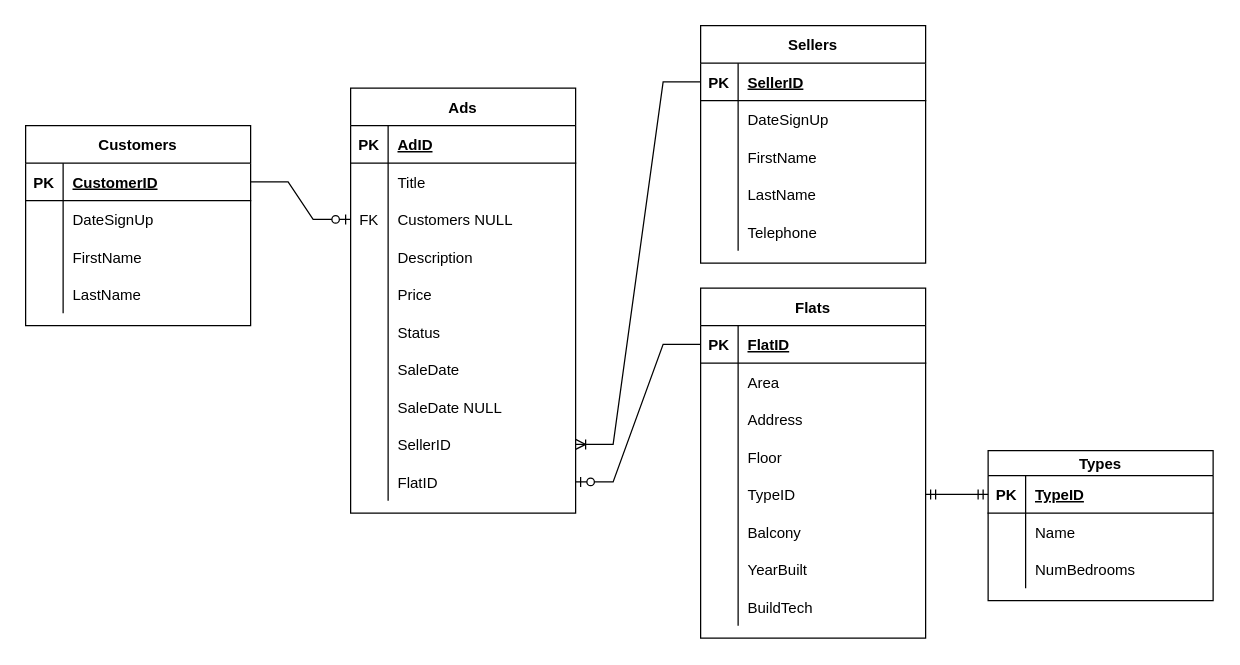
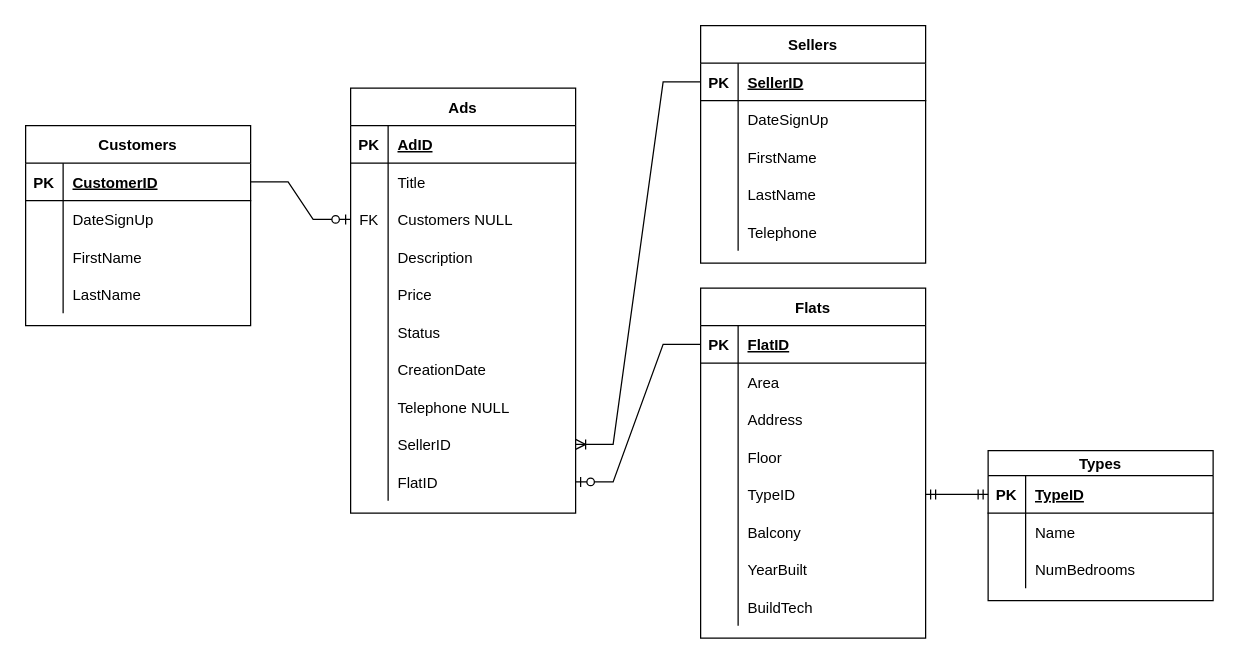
node "SaleDate": label "SaleDate" -> "CreationDate"
node "SaleDate NULL": label "SaleDate NULL" -> "Telephone NULL"
